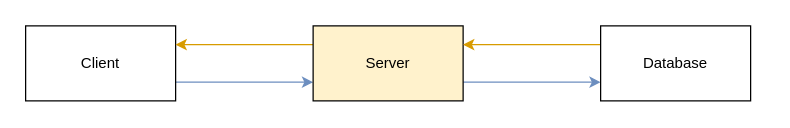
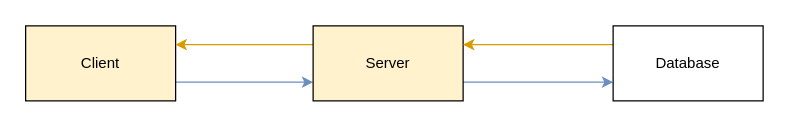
node "Client": fillcolor #ffffff -> #fff2cc
node "Database": moved (676, 63) -> (688, 63)
